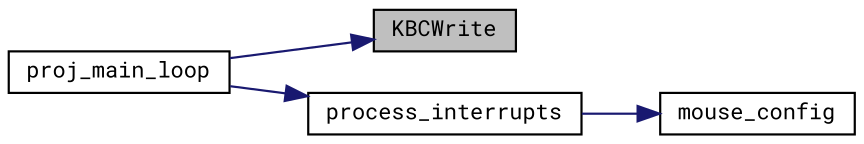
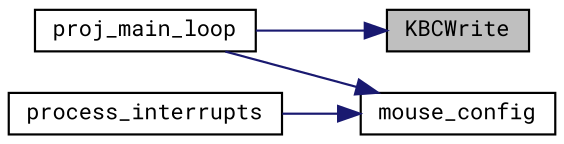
edge "proj_main_loop" -> "process_interrupts": now "proj_main_loop" -> "mouse_config"
